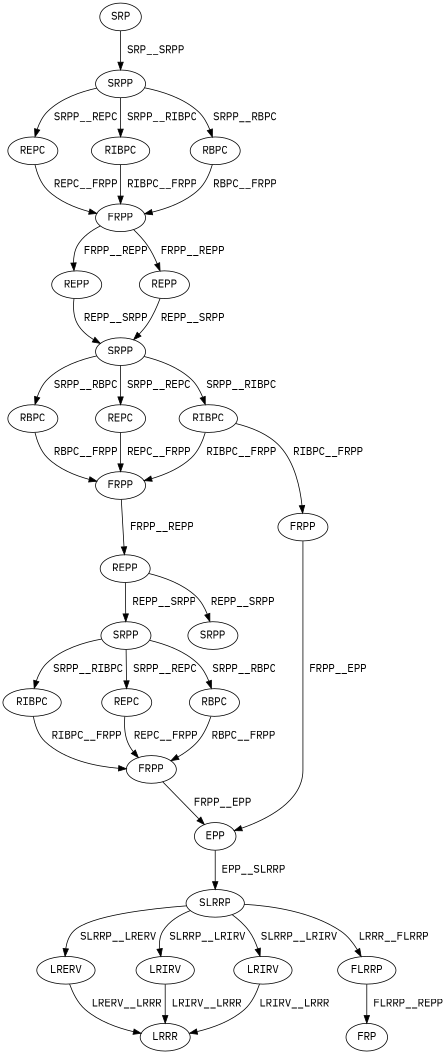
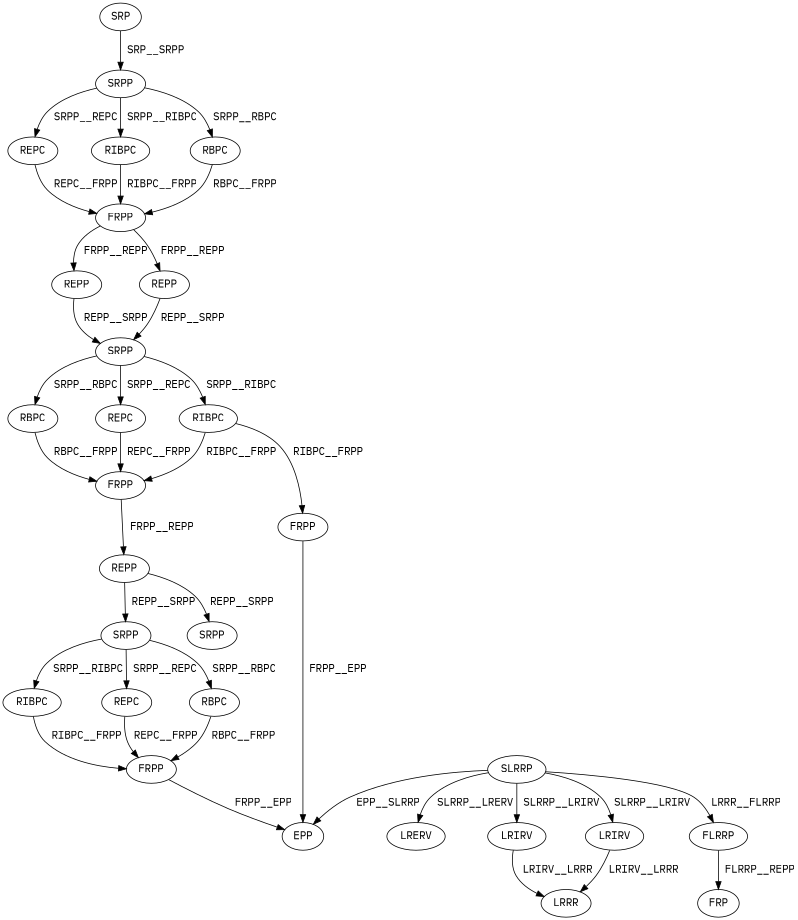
edge "EPP" -> "SLRRP": reversed
edge "LRERV" -> "LRRR": removed, label "LRERV__LRRR"
